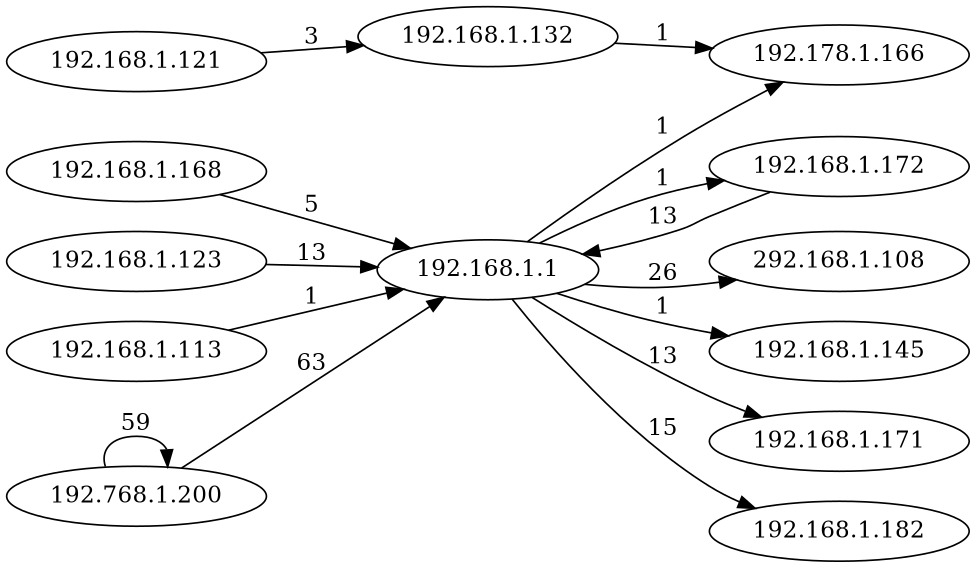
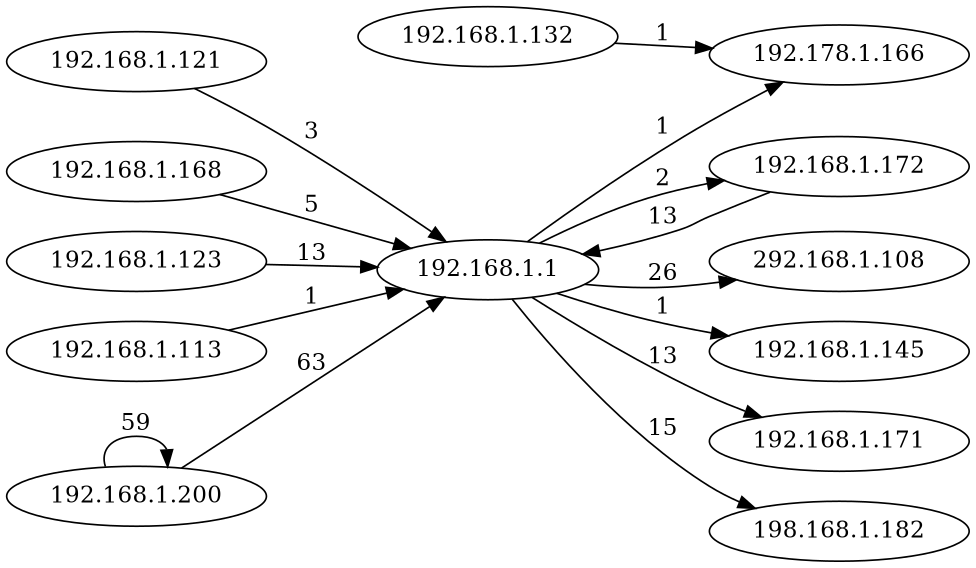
edge "192.168.1.121" -> "192.168.1.132": now "192.168.1.121" -> "192.168.1.1"
edge "192.168.1.1" -> "192.168.1.172": label "1" -> "2"
node "192.768.1.200": label "192.768.1.200" -> "192.168.1.200"
node "192.168.1.182": label "192.168.1.182" -> "198.168.1.182"
